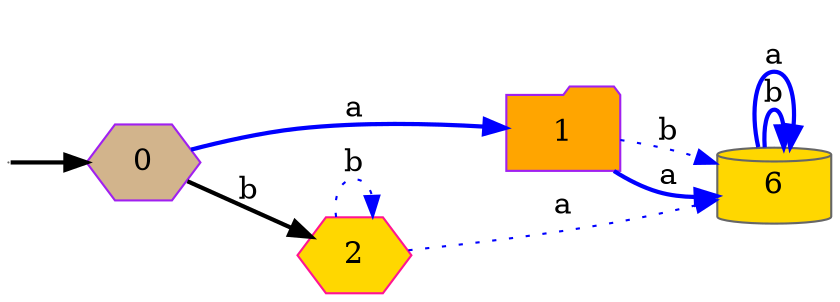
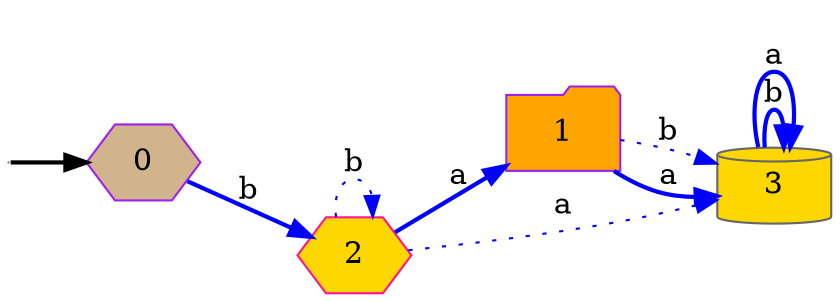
edge "0" -> "1": now "2" -> "1"
node "6": label "6" -> "3"
edge "0" -> "2": color black -> blue
